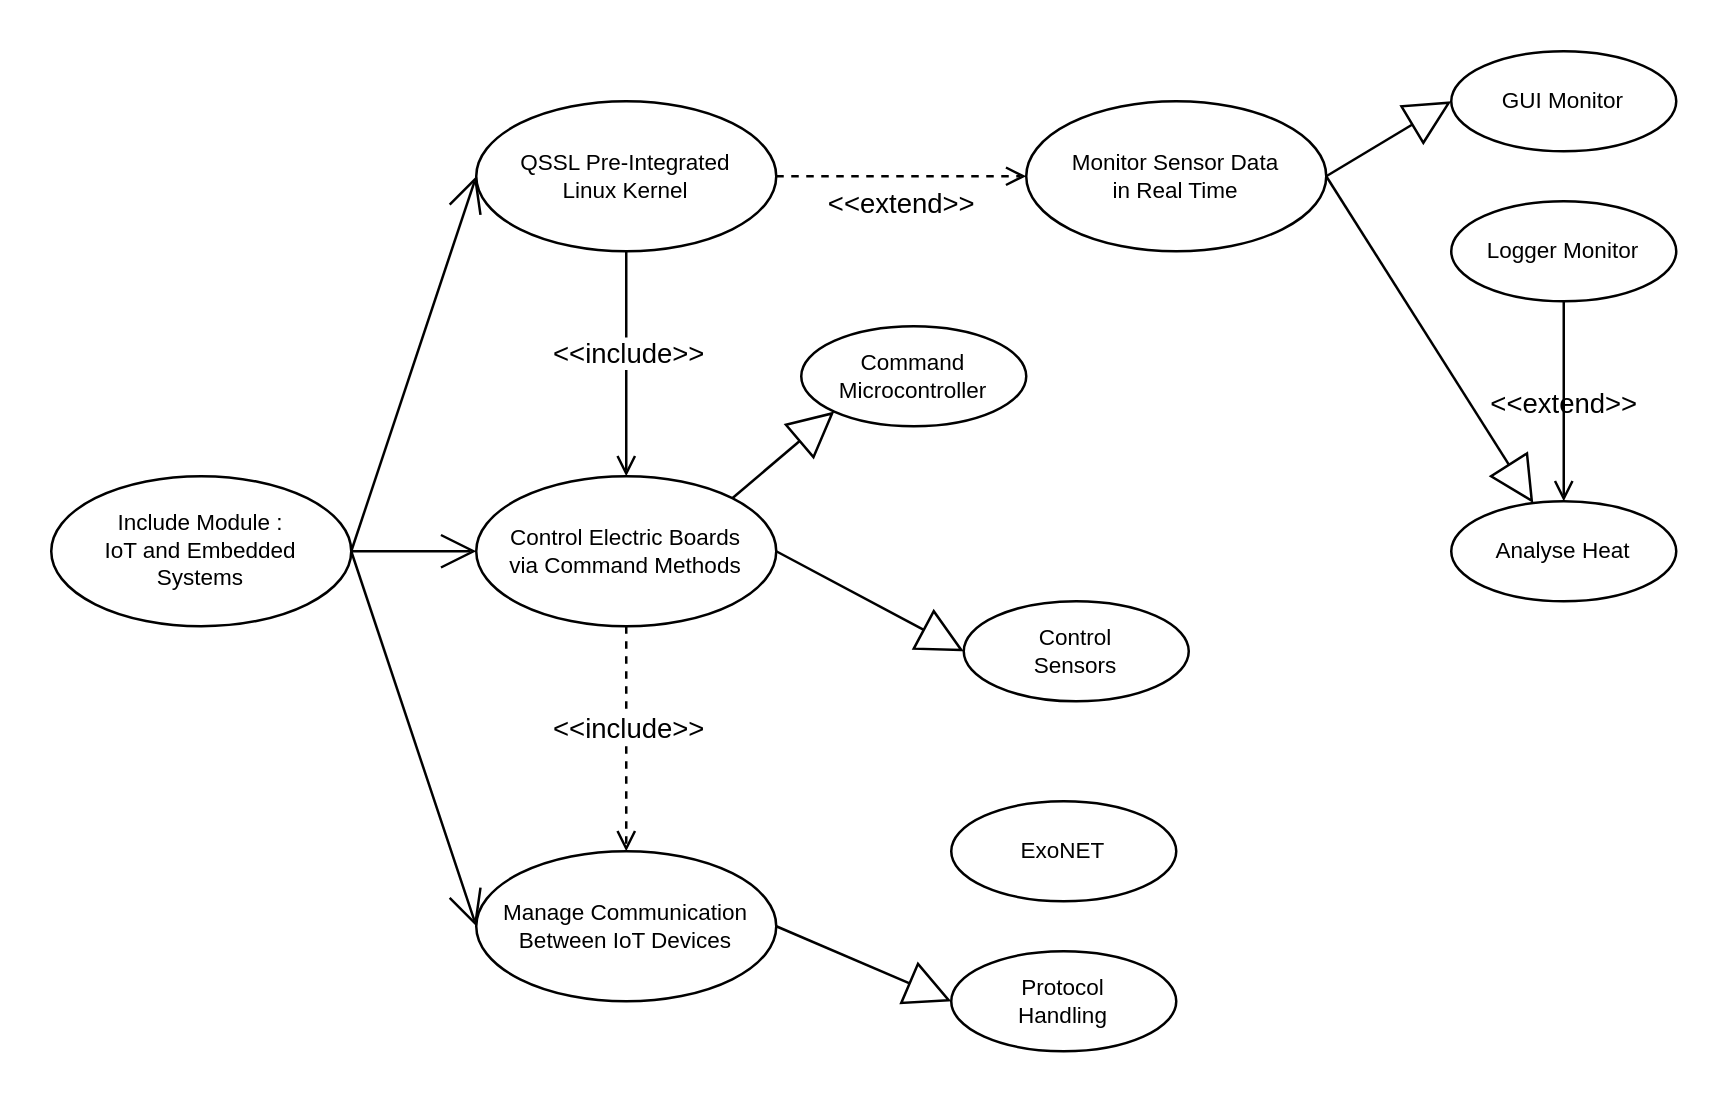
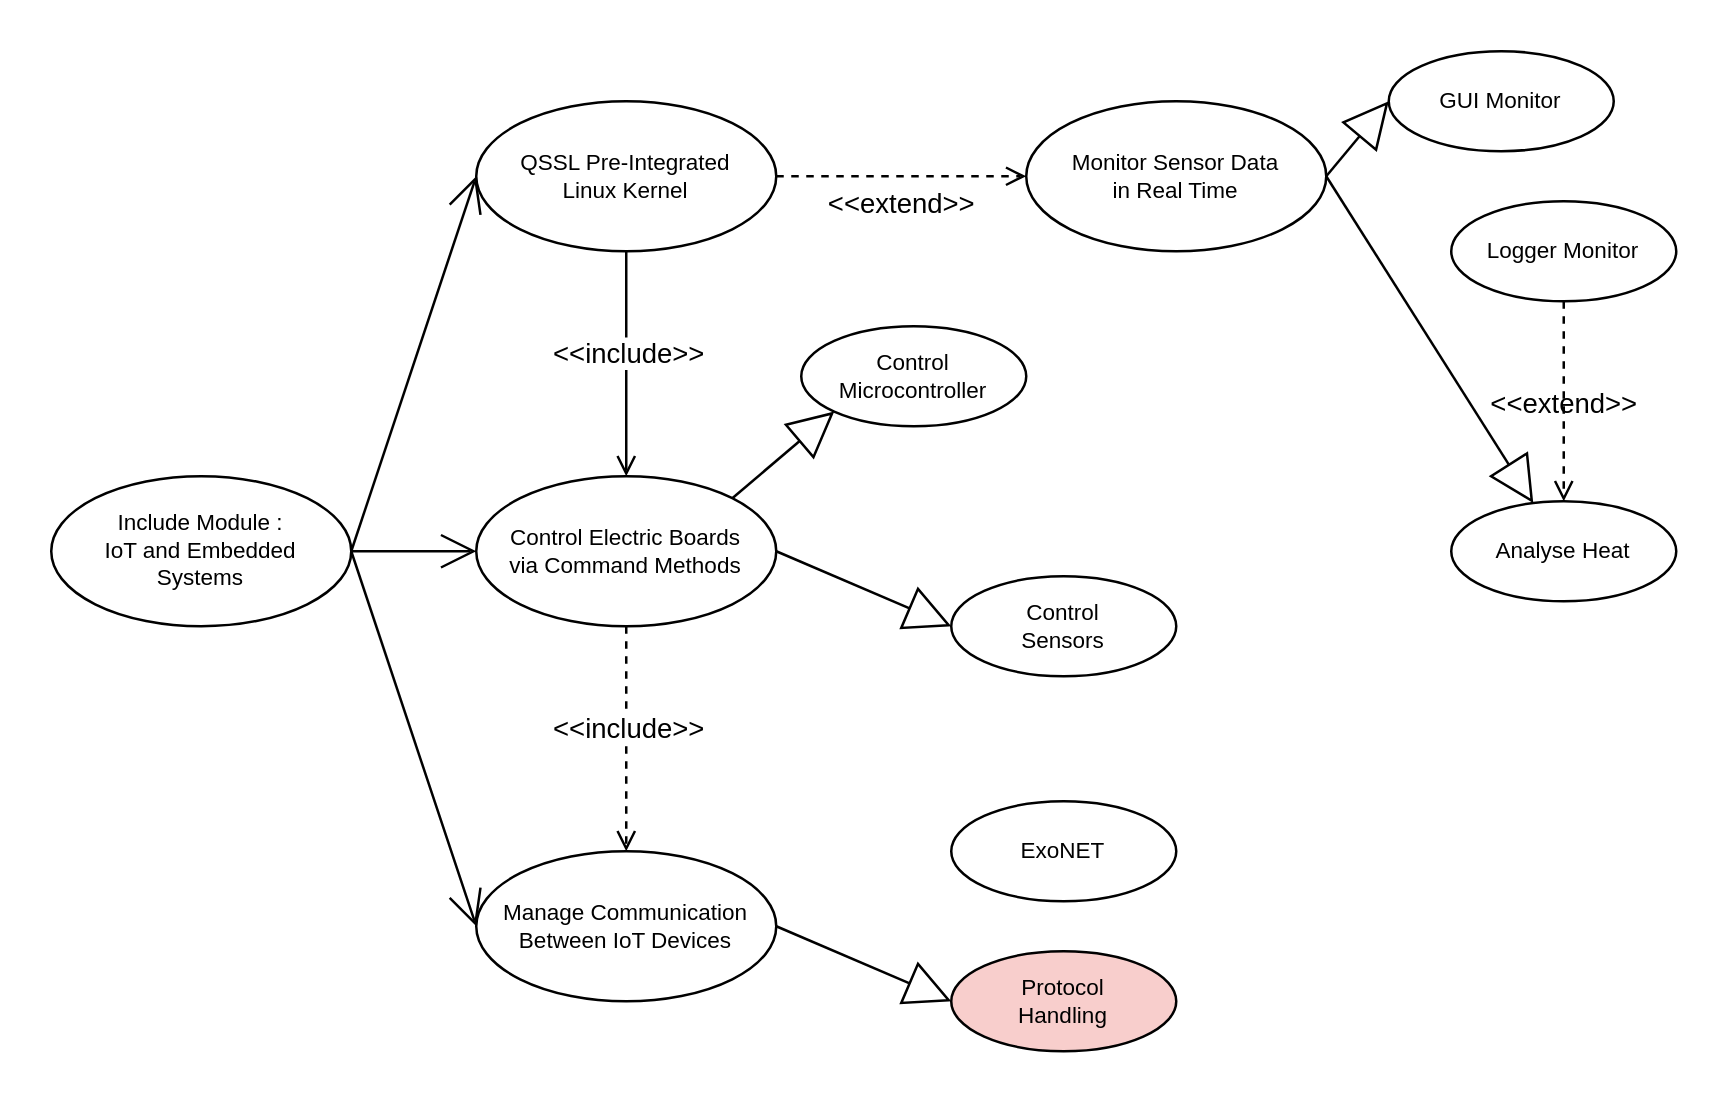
node "GUI Monitor": moved (1564, 101) -> (1501, 101)
node "Command Microcontroller": label "Command Microcontroller" -> "Control Microcontroller"
edge "Logger Monitor" -> "Analyse Heat": style solid -> dashed
node "Control Sensors": moved (1076, 651) -> (1064, 626)
node "Protocol Handling": fillcolor #ffffff -> #f8cecc
